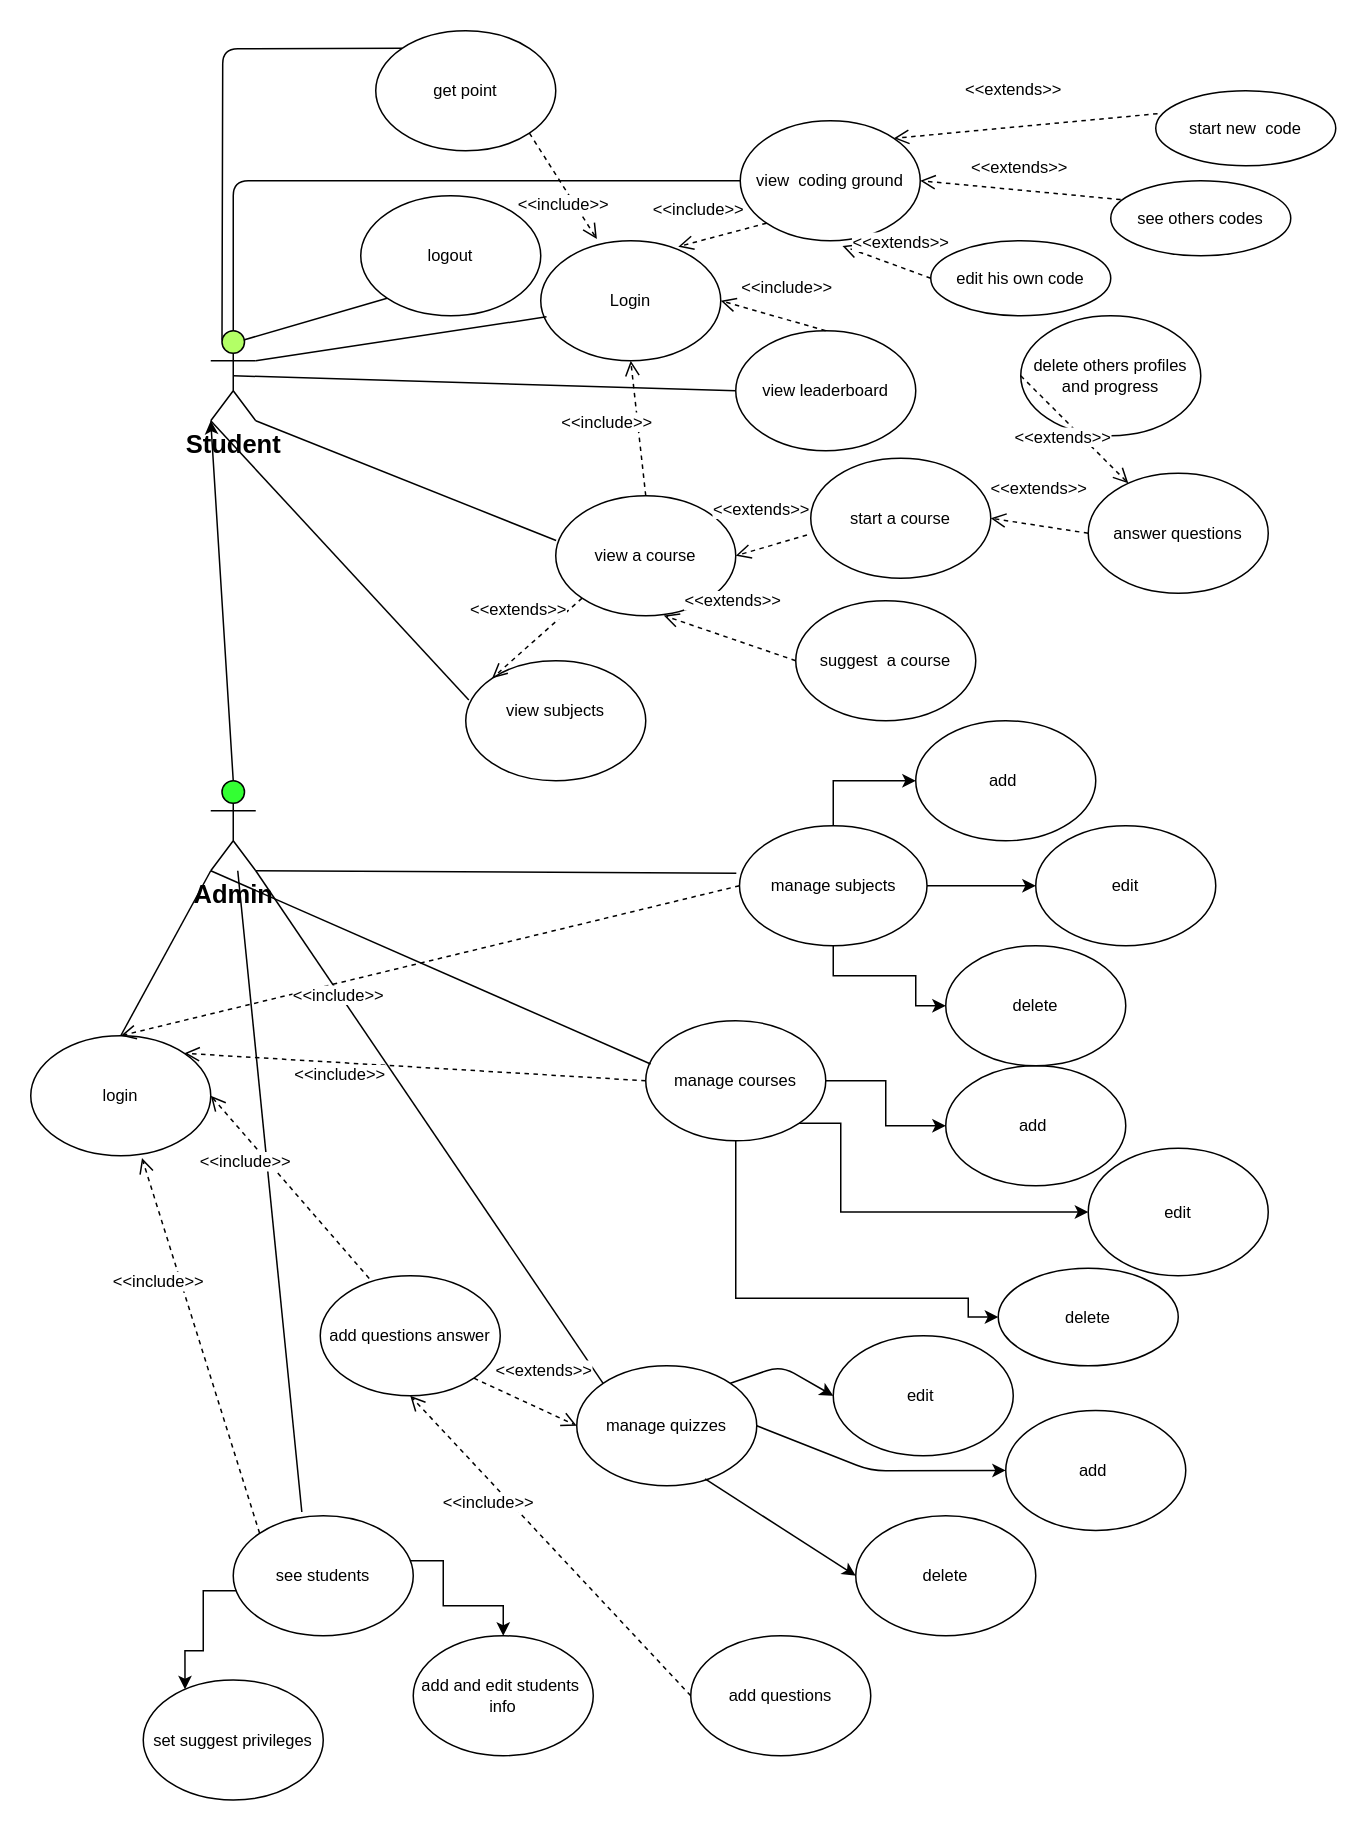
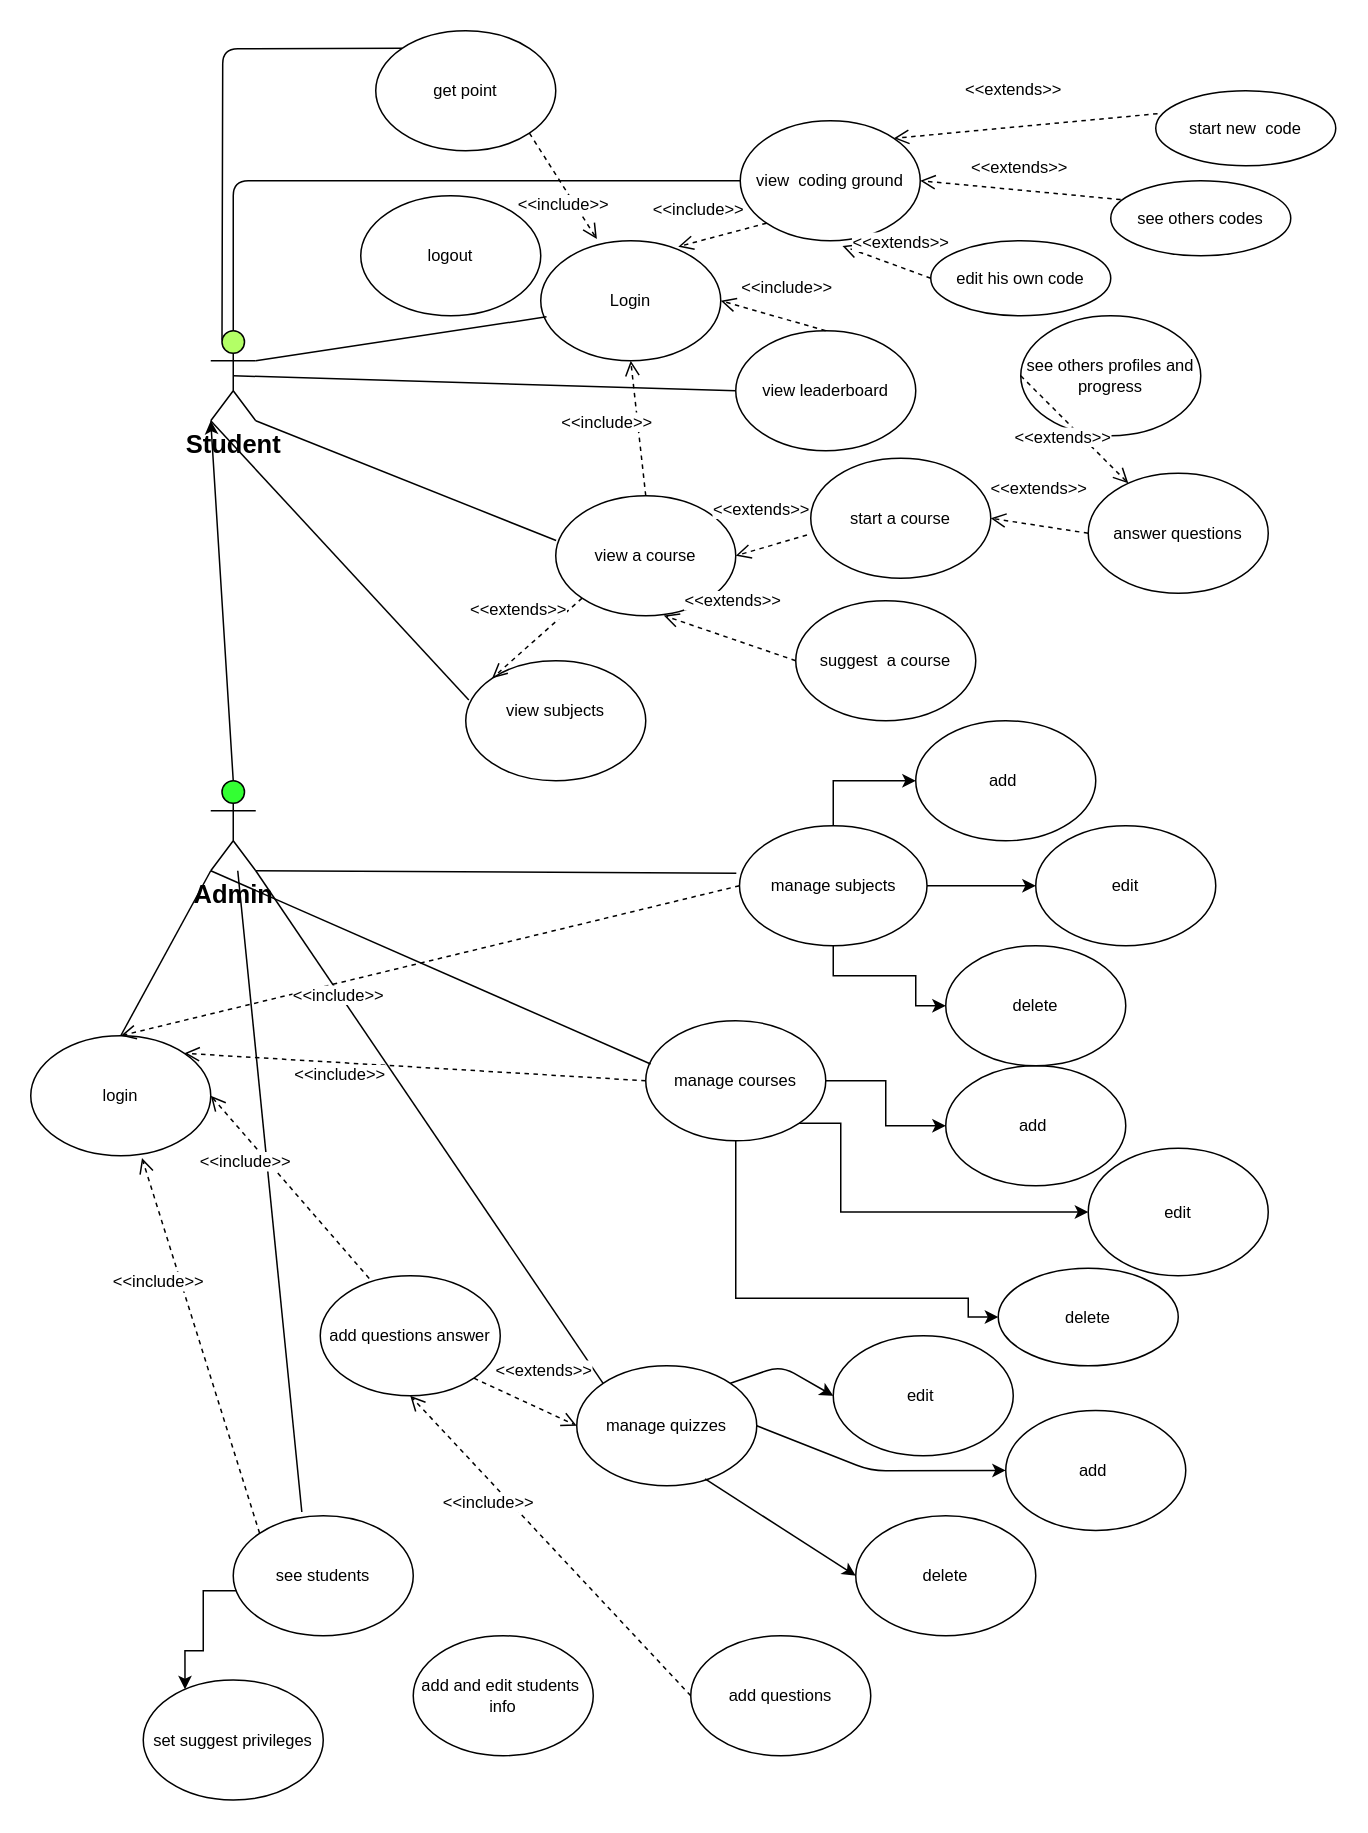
edge "logout" -- "Student": removed
node "delete others profiles and progress": label "delete others profiles and progress" -> "see others profiles and progress"
edge "see students" -> "add and edit students info": removed
